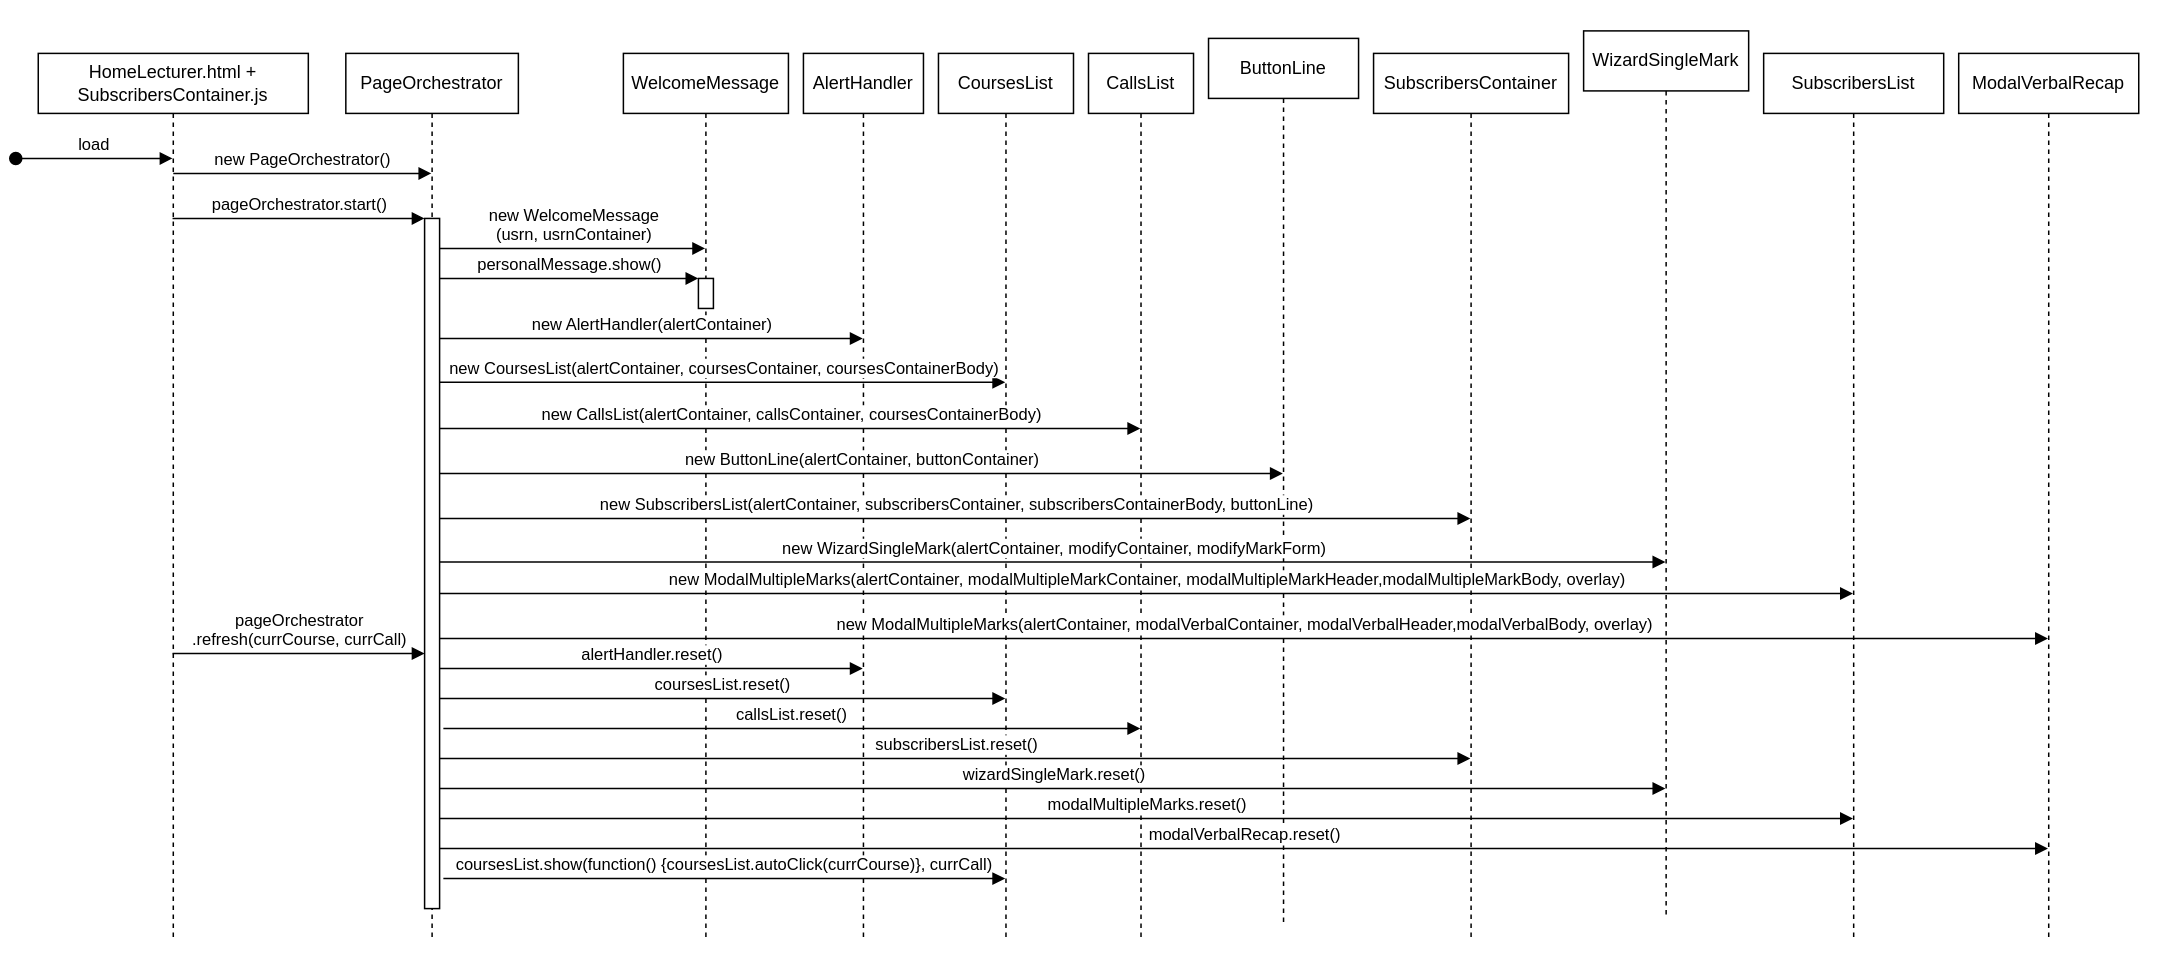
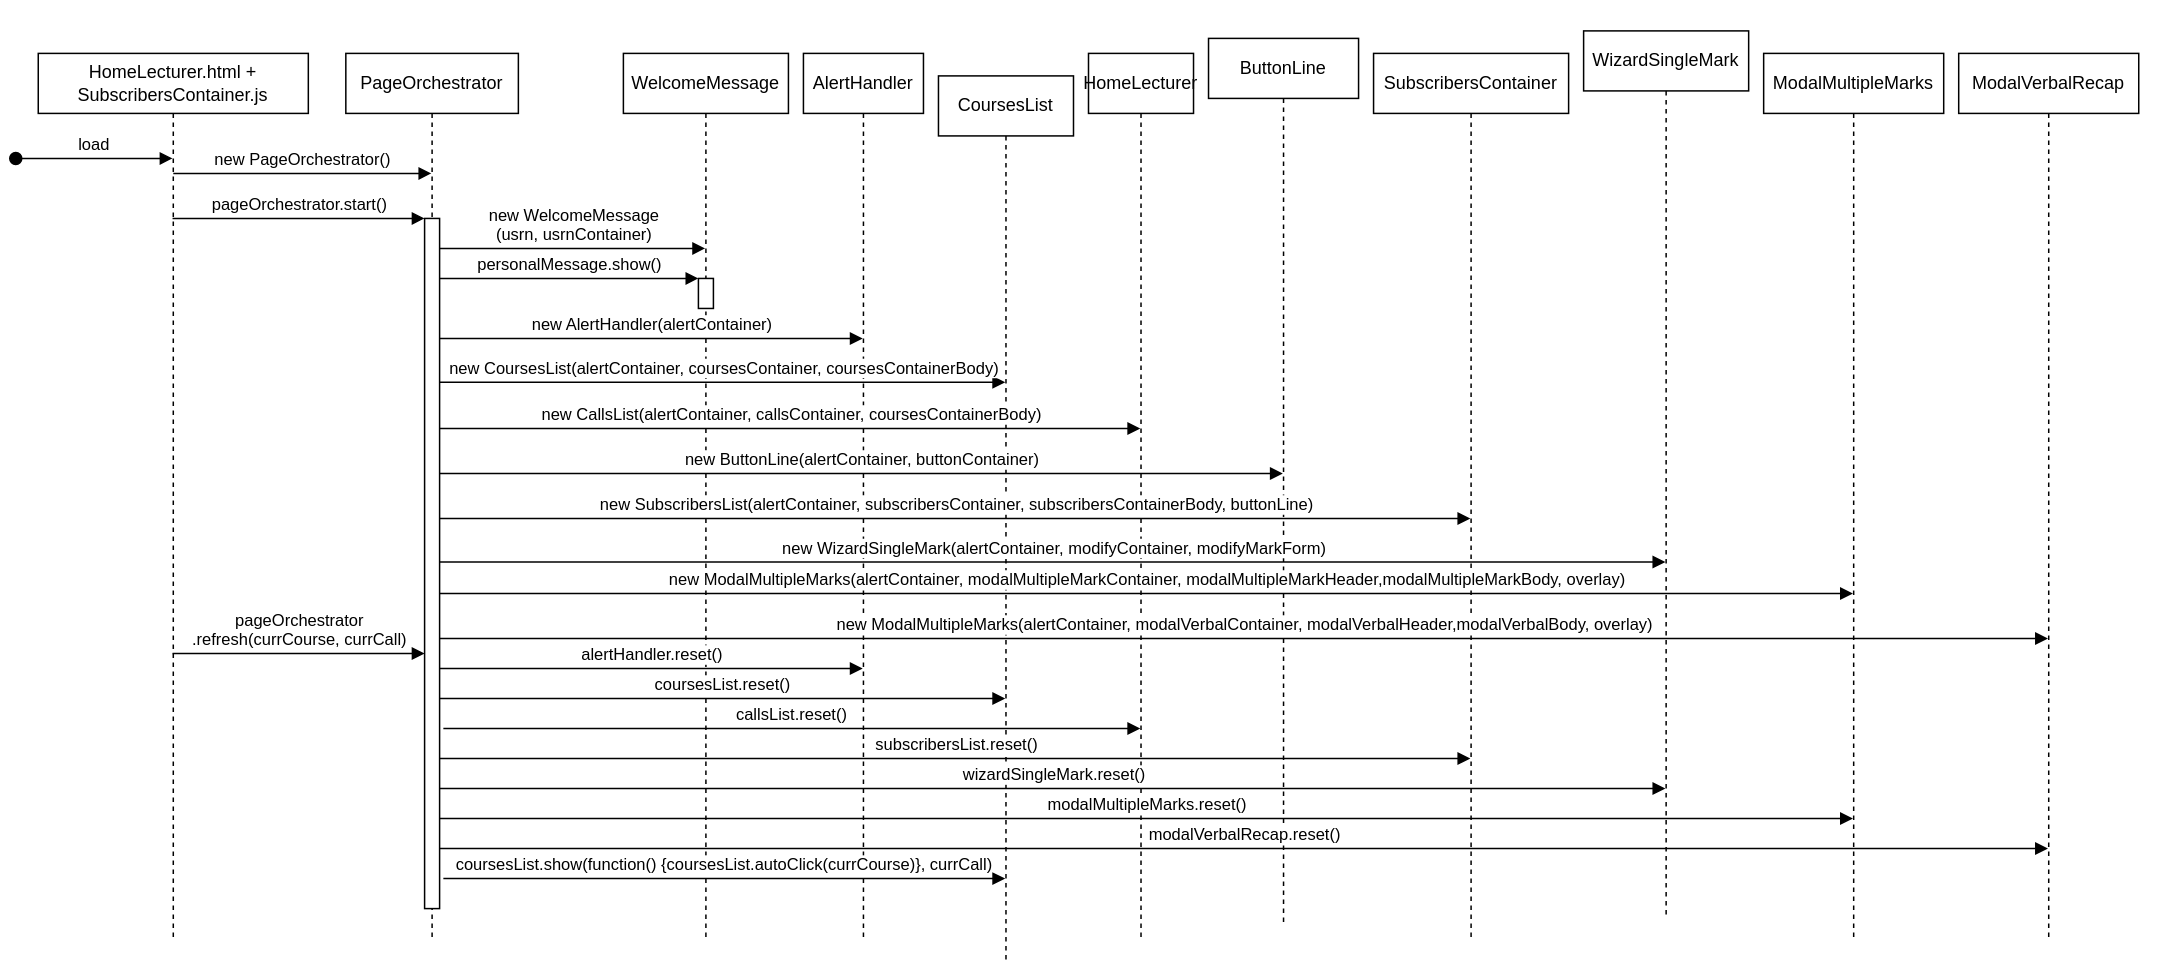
node "CallsList": label "CallsList" -> "HomeLecturer"
node "SubscribersList": label "SubscribersList" -> "ModalMultipleMarks"
node "CoursesList": moved (1006, 496) -> (1006, 518)
